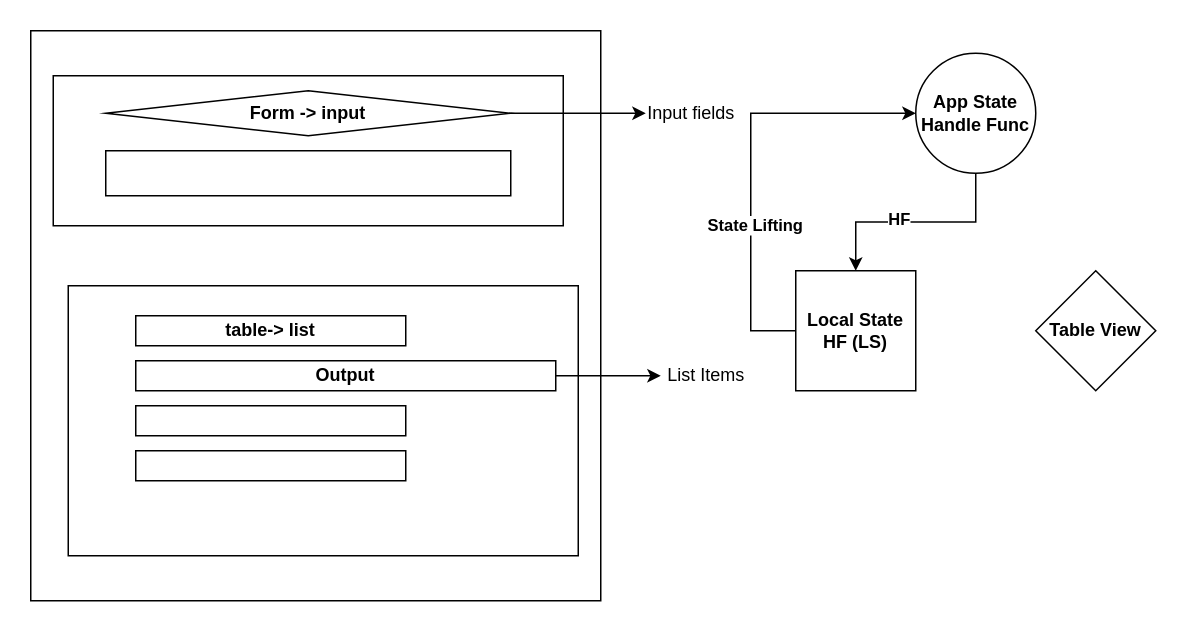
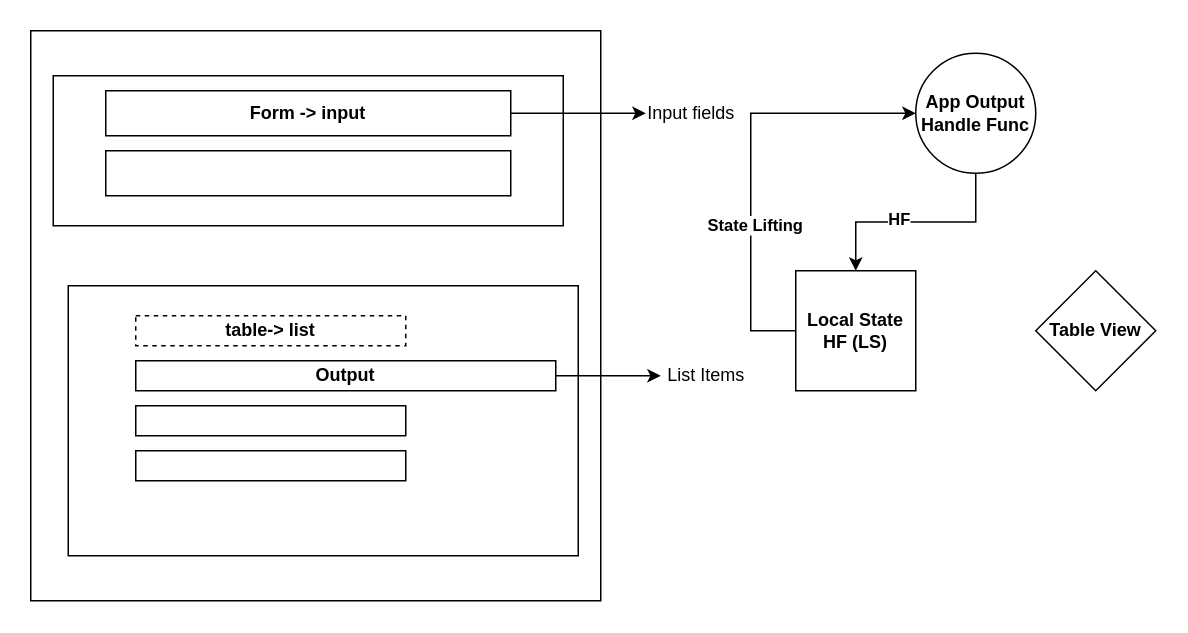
node "Form -> input": shape diamond -> rectangle
node "App State Handle Func": label "App State Handle Func" -> "App Output Handle Func"
node "table-> list": style solid -> dashed
